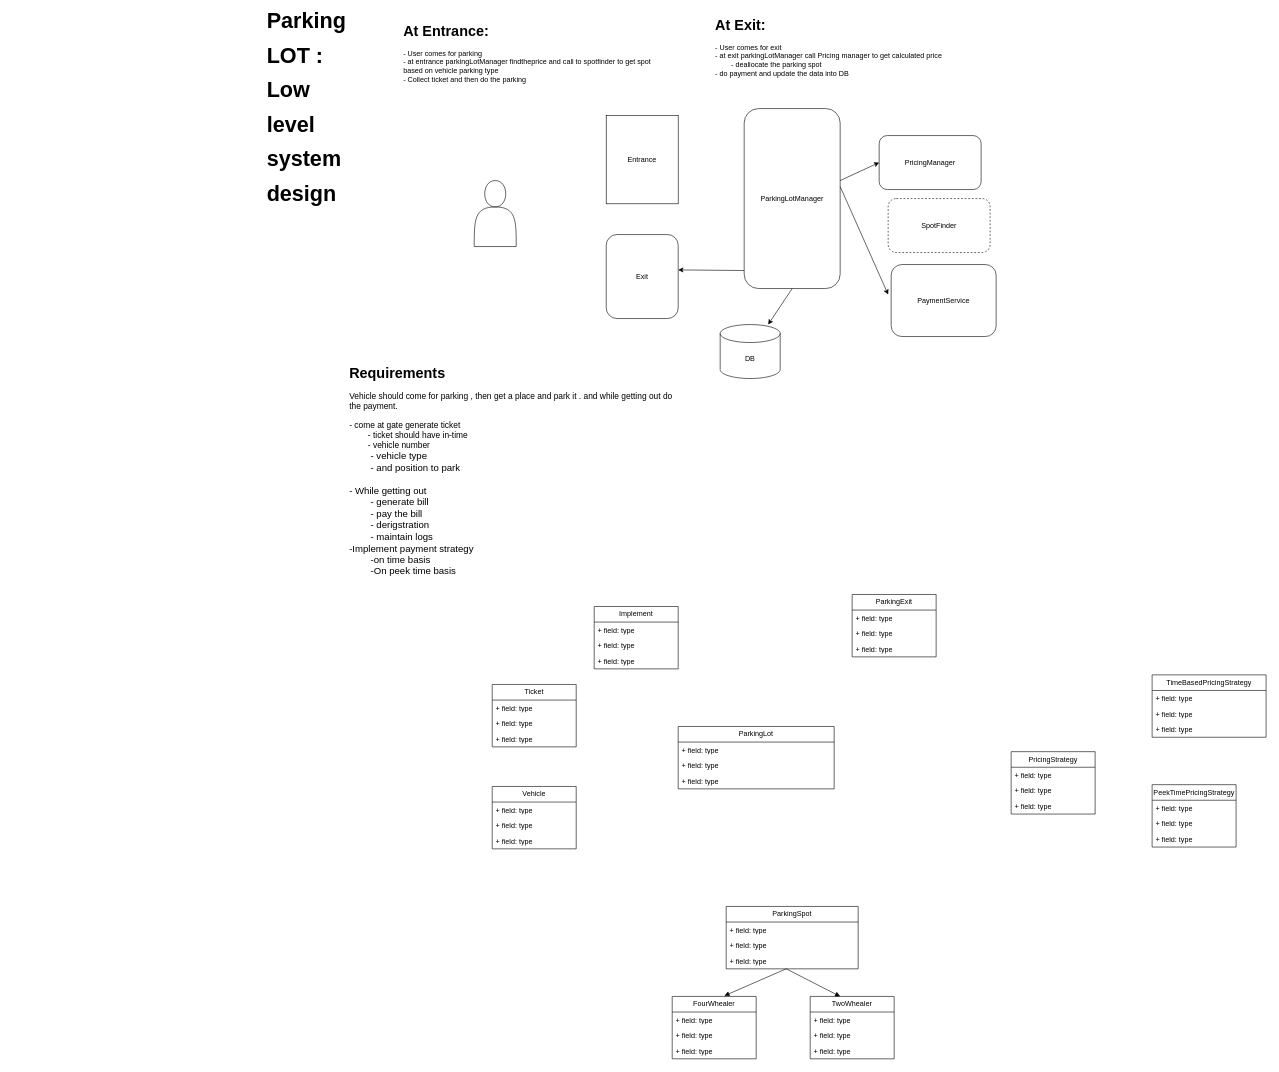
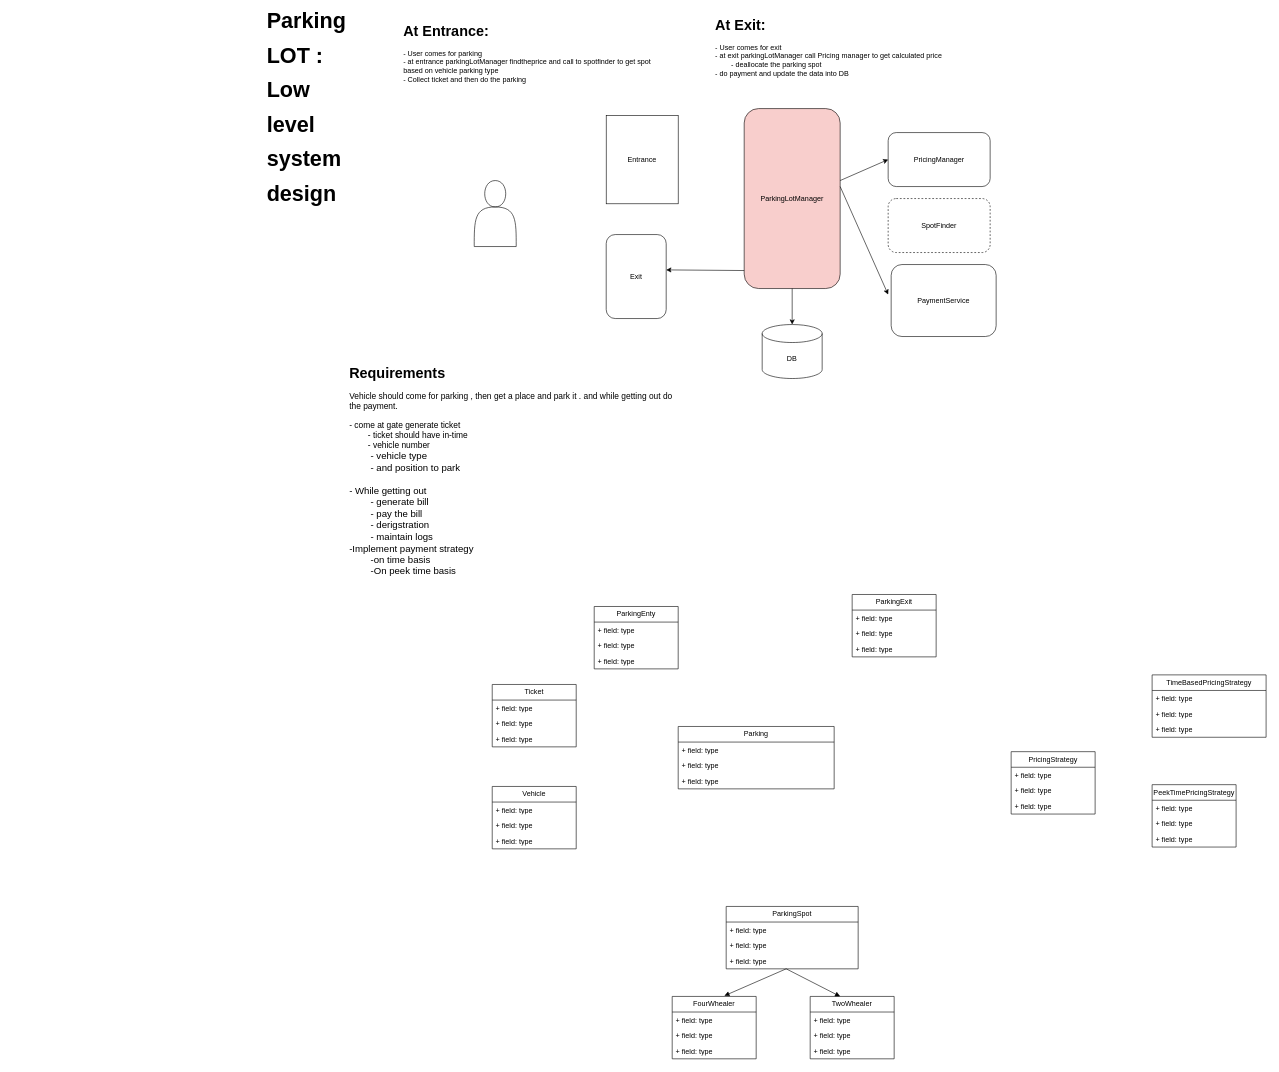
node "PricingManager": moved (930, 162) -> (939, 159)
node "ParkingLotManager": fillcolor #ffffff -> #f8cecc
node "Exit": size 72x84 -> 60x84
node "DB": moved (750, 351) -> (792, 351)
node "Implement": label "Implement" -> "ParkingEnty"
node "ParkingLot": label "ParkingLot" -> "Parking"
